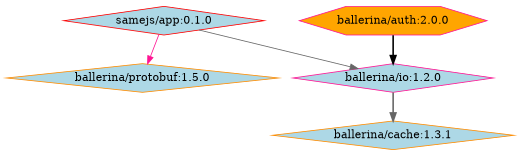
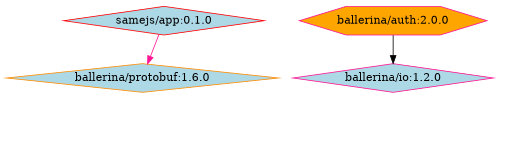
edge "ballerina/auth:2.0.0" -> "ballerina/io:1.2.0": style bold -> solid
edge "samejs/app:0.1.0" -> "ballerina/io:1.2.0": removed
node "ballerina/protobuf:1.5.0": label "ballerina/protobuf:1.5.0" -> "ballerina/protobuf:1.6.0"
node "ballerina/cache:1.3.1": removed
